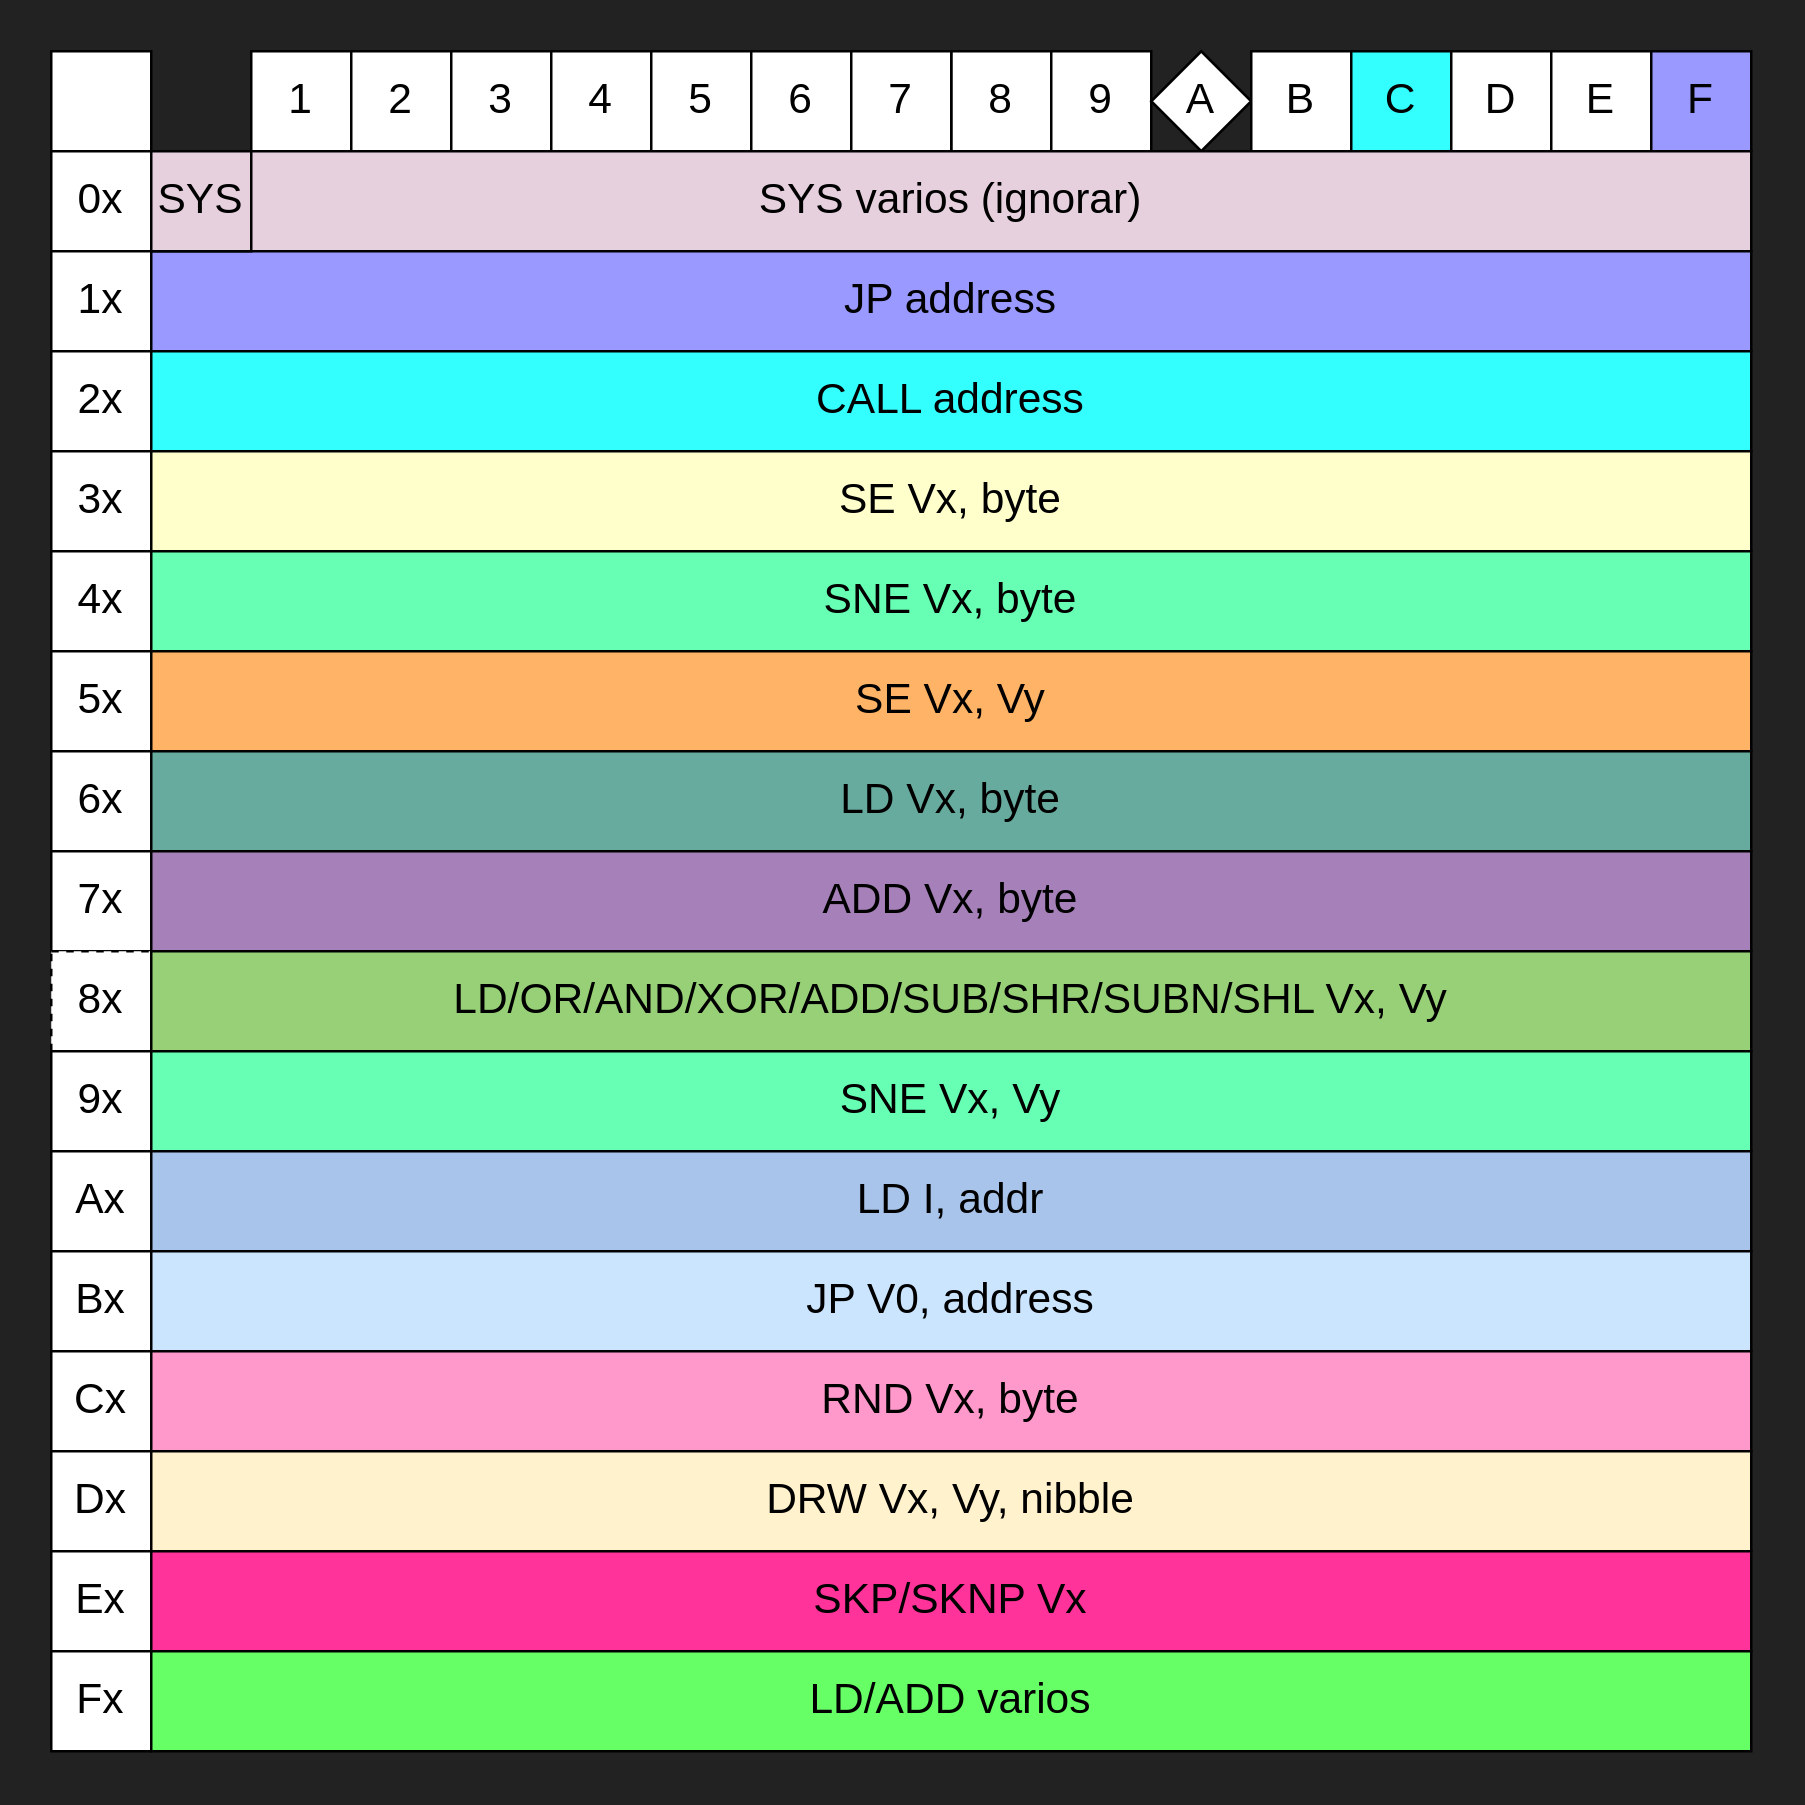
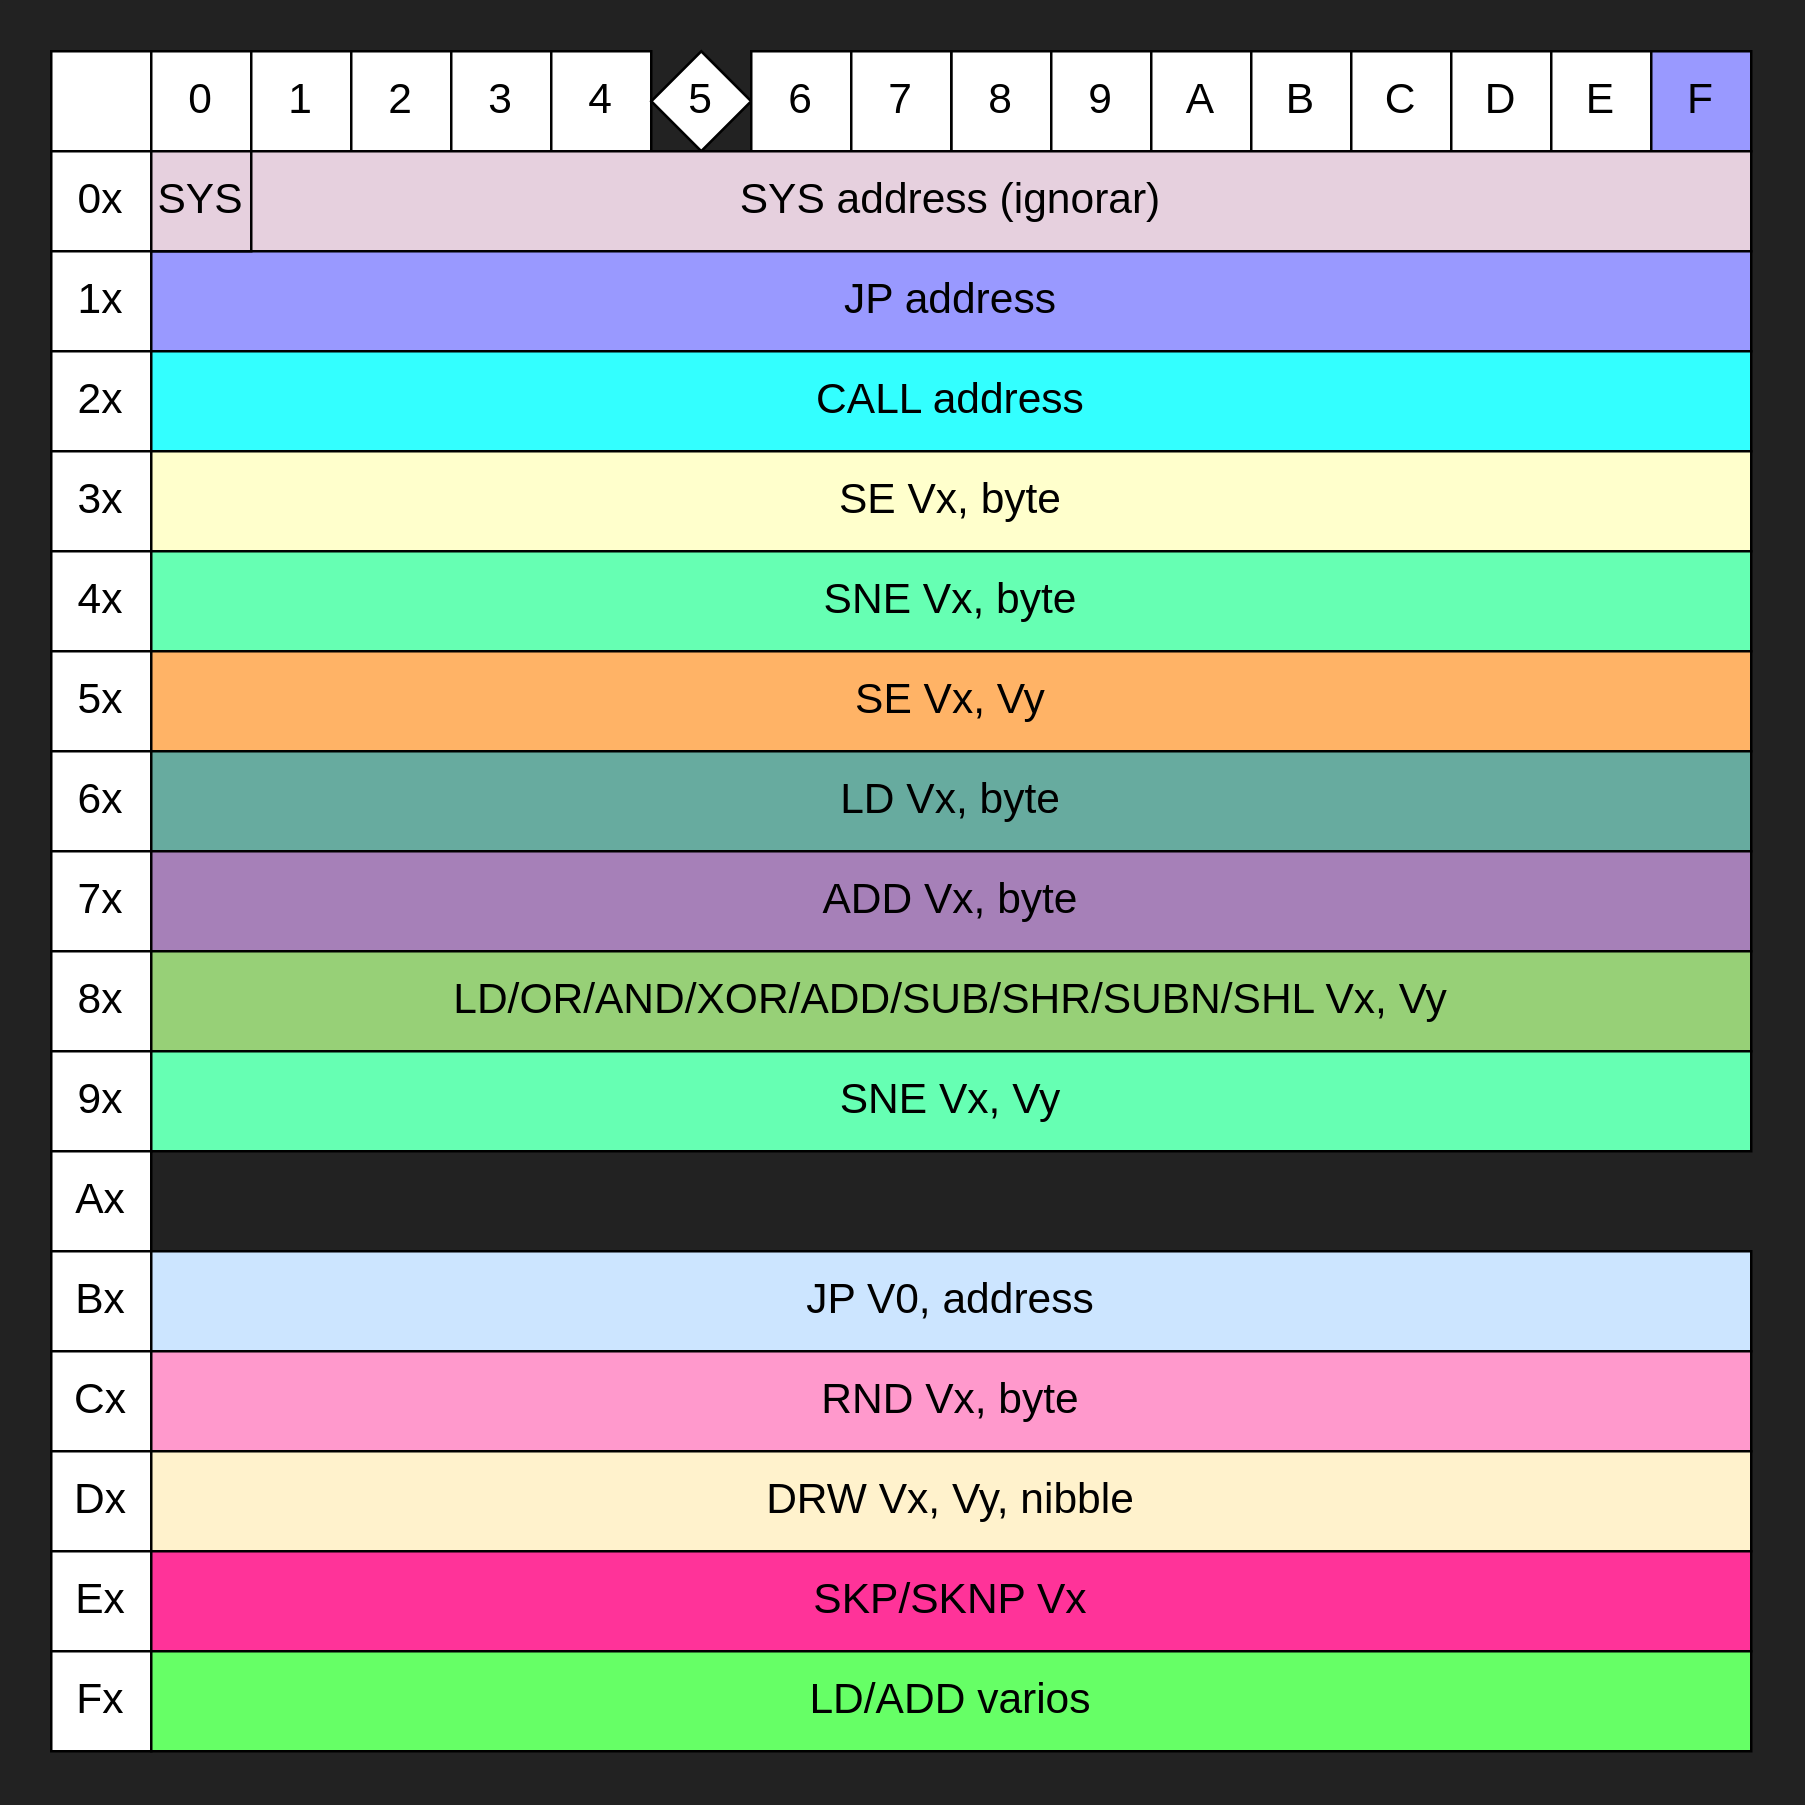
node "0": added
node "5": shape rectangle -> diamond
node "A": shape diamond -> rectangle
node "C": fillcolor #33ffff -> #ffffff
node "SYS varios (ignorar)": label "SYS varios (ignorar)" -> "SYS address (ignorar)"
node "8x": style dashed -> solid
node "LD I, addr": removed
